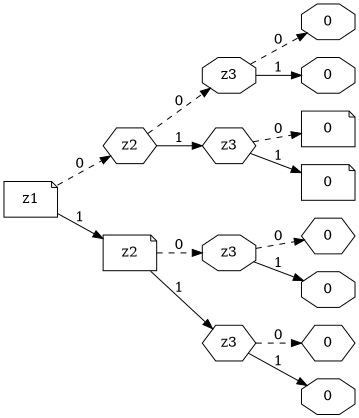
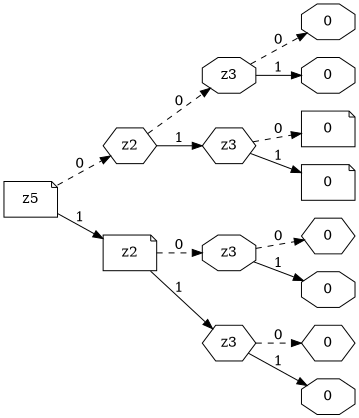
node "z1": label "z1" -> "z5"
